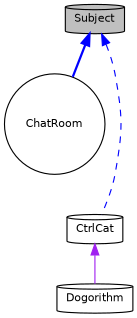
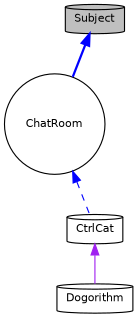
edge "CtrlCat" -> "Subject": now "CtrlCat" -> "ChatRoom"
